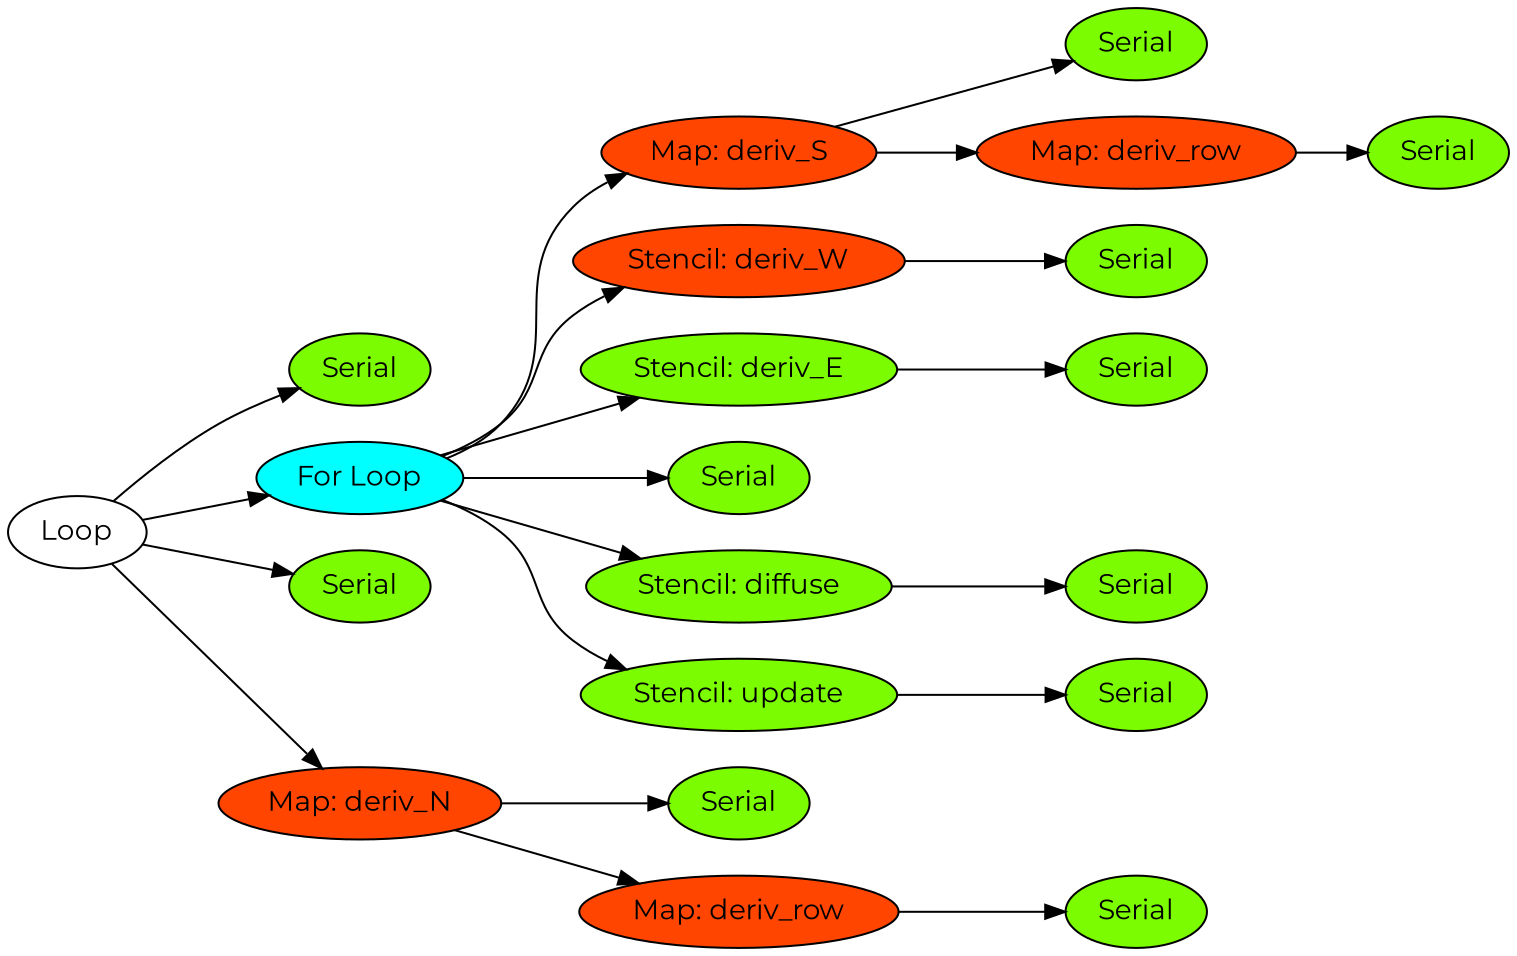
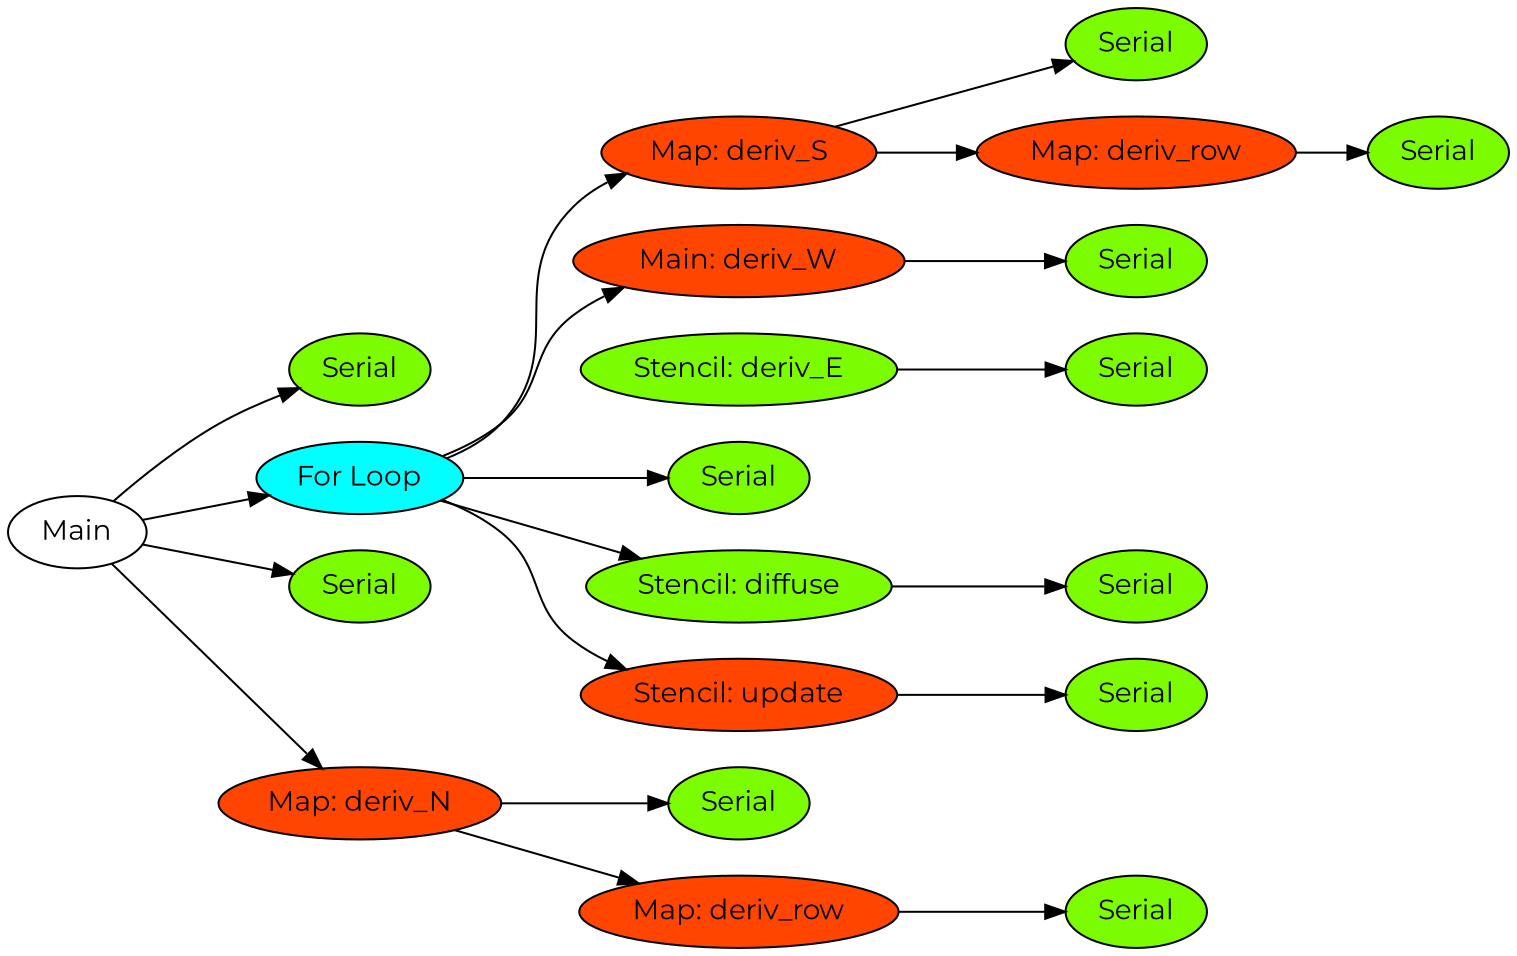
node "Stencil: deriv_W": label "Stencil: deriv_W" -> "Main: deriv_W"
edge "For Loop" -> "Stencil: deriv_E": removed
node "Loop": label "Loop" -> "Main"
node "Stencil: update": fillcolor lawngreen -> orangered
